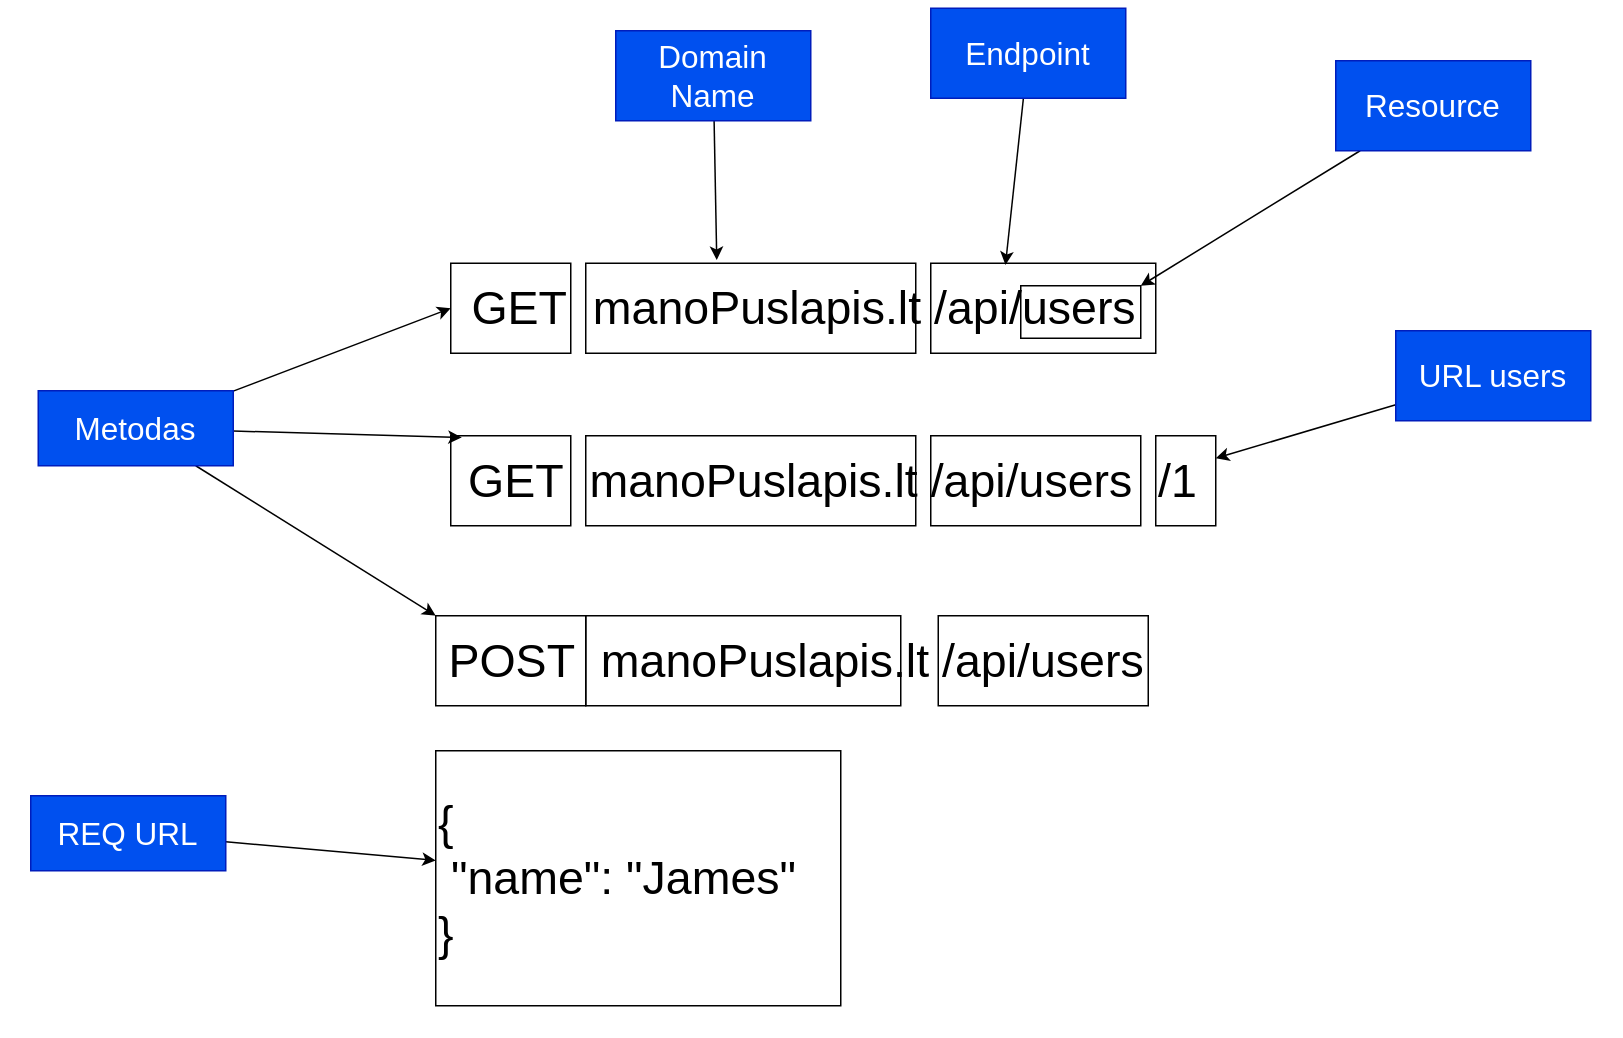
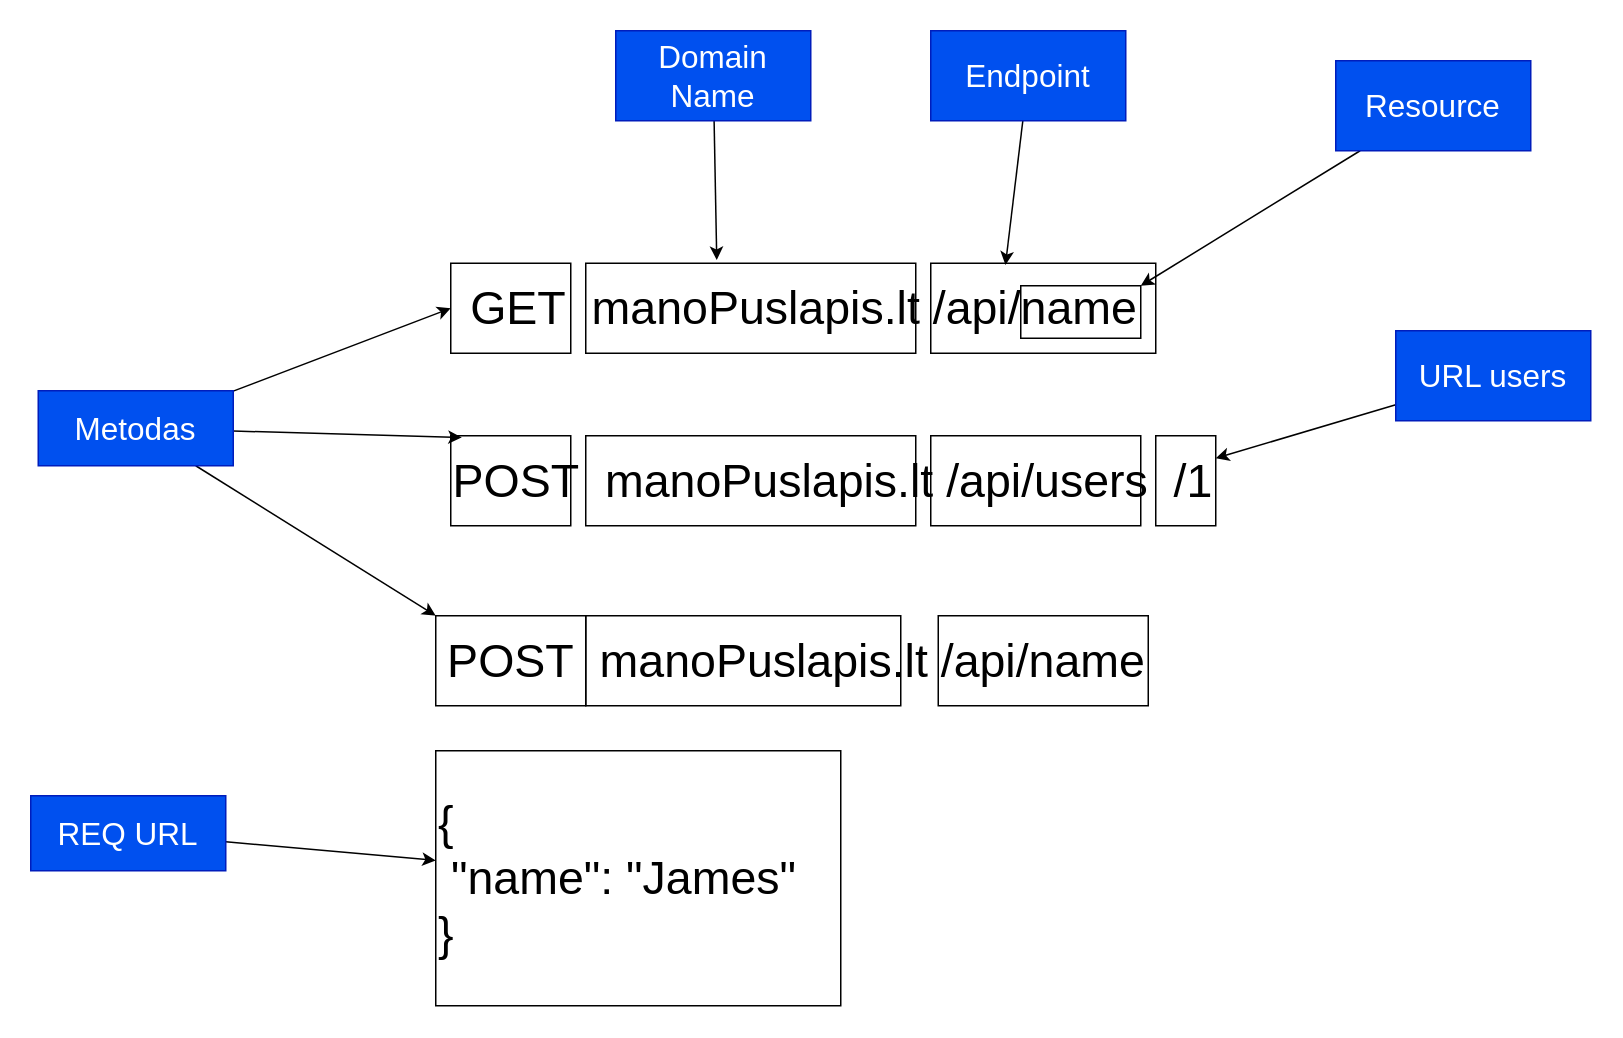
node "Endpoint": moved (1028, 53) -> (1028, 76)
node "GET manoPuslapis.lt /api/users": label "GET manoPuslapis.lt /api/users" -> "GET manoPuslapis.lt /api/name"
node "GET manoPuslapis.lt /api/users /1": label "GET manoPuslapis.lt /api/users /1" -> "POST manoPuslapis.lt /api/users /1"
node "POST manoPuslapis.lt /api/users": label "POST manoPuslapis.lt /api/users" -> "POST manoPuslapis.lt /api/name"
